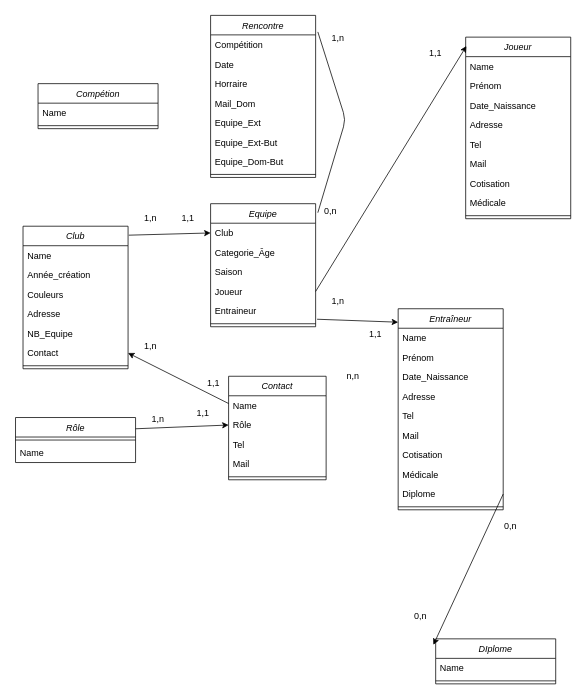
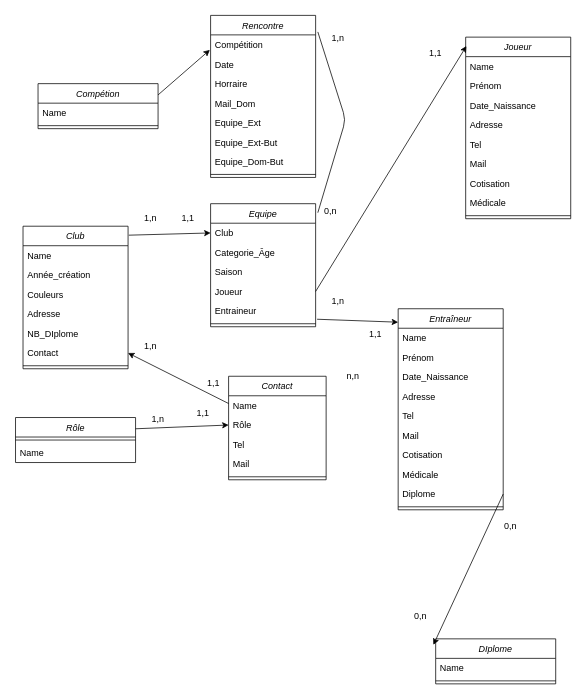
edge "Compétion" -> "Compétition": added
node "NB_Equipe": label "NB_Equipe" -> "NB_DIplome"
